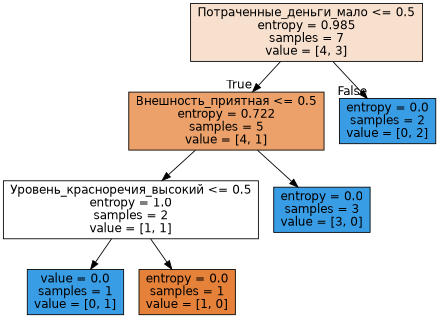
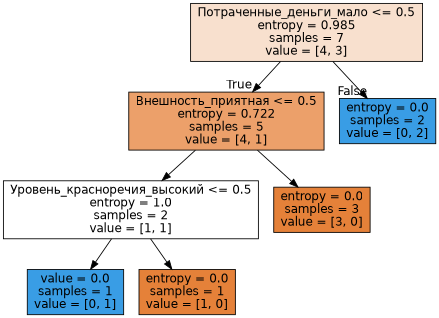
node "entropy = 0.0 samples = 3 value = [3, 0]": fillcolor #399de5 -> #e58139
